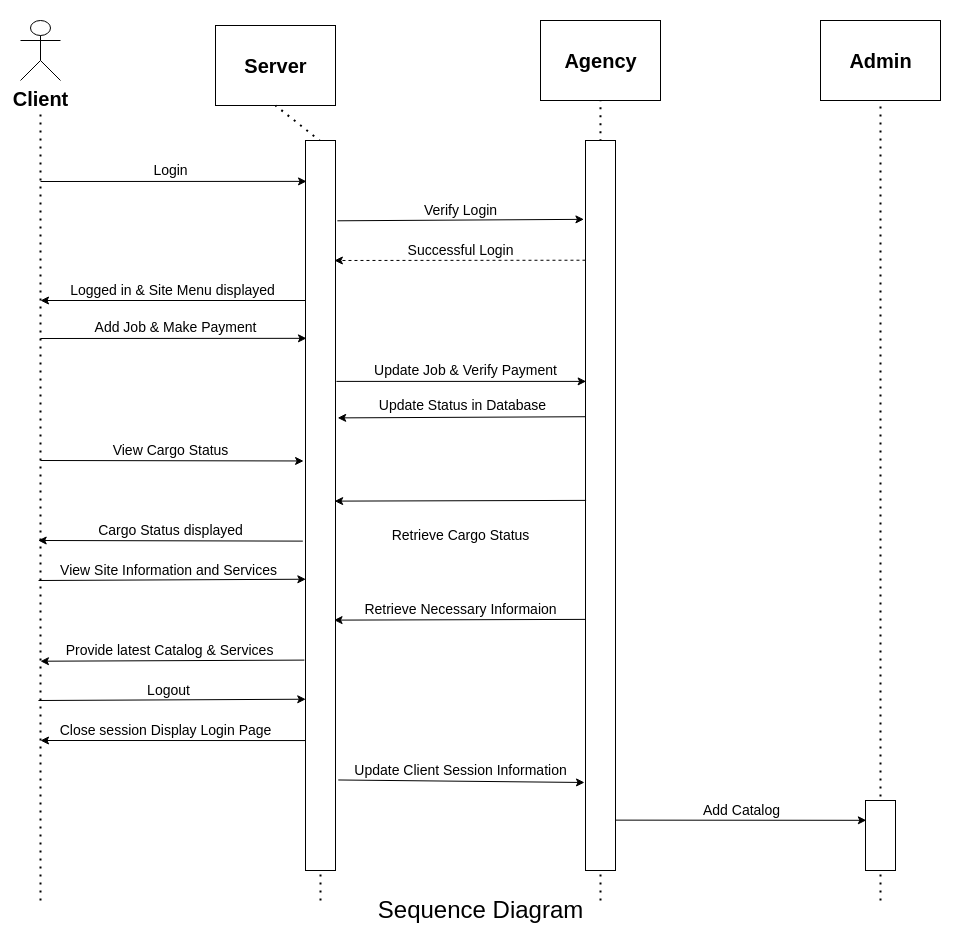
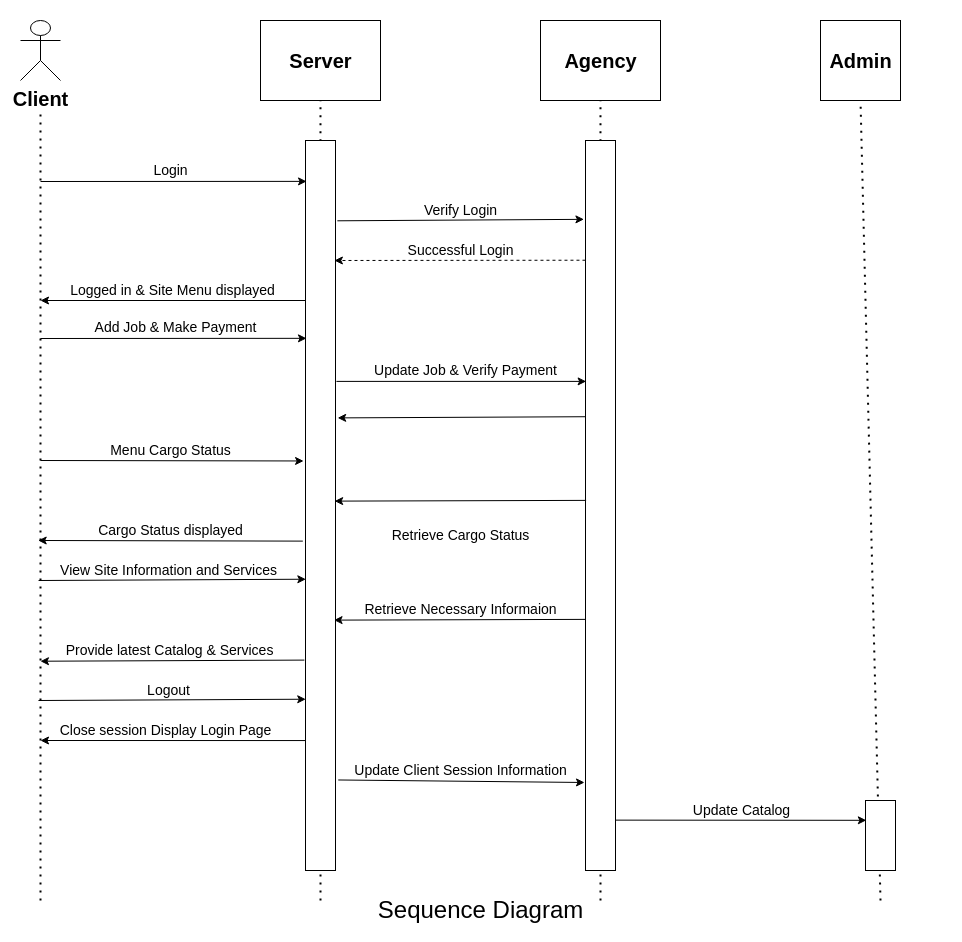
node "Admin": size 120x80 -> 80x80
node "Server": moved (276, 66) -> (321, 61)
node "Update Status in Database": removed
node "View Cargo Status": label "View Cargo Status" -> "Menu Cargo Status"
node "Add Catalog": label "Add Catalog" -> "Update Catalog"
